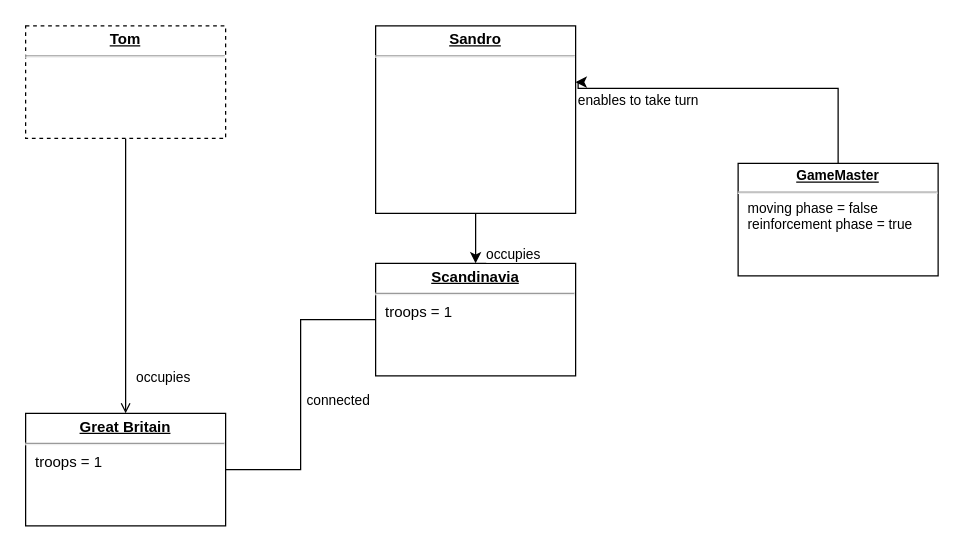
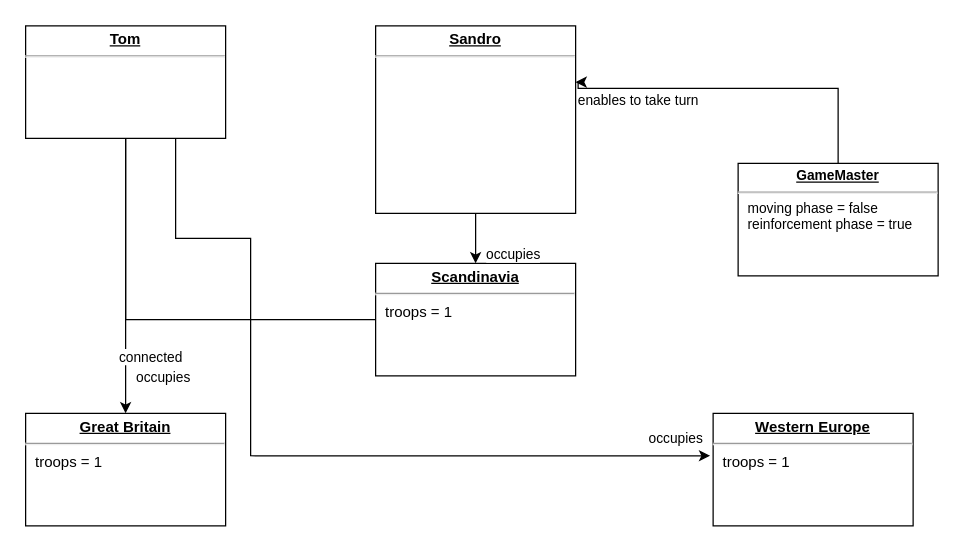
node "Tom": style dashed -> solid
edge "Tom" -> "Great Britain troops = 1": arrowhead open -> classic
edge "Scandinavia troops = 1" -- "Great Britain troops = 1": now "Scandinavia troops = 1" -- "Tom"
edge "Tom" -> "Western Europe troops = 1": added, label "occupies"
node "Western Europe troops = 1": added
